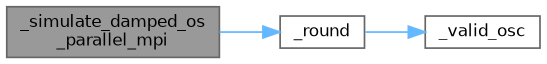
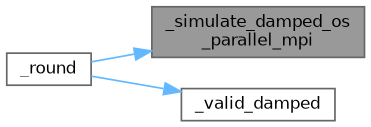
edge "_simulate_damped_os _parallel_mpi" -> "_round": reversed
node "_valid_osc": label "_valid_osc" -> "_valid_damped"
